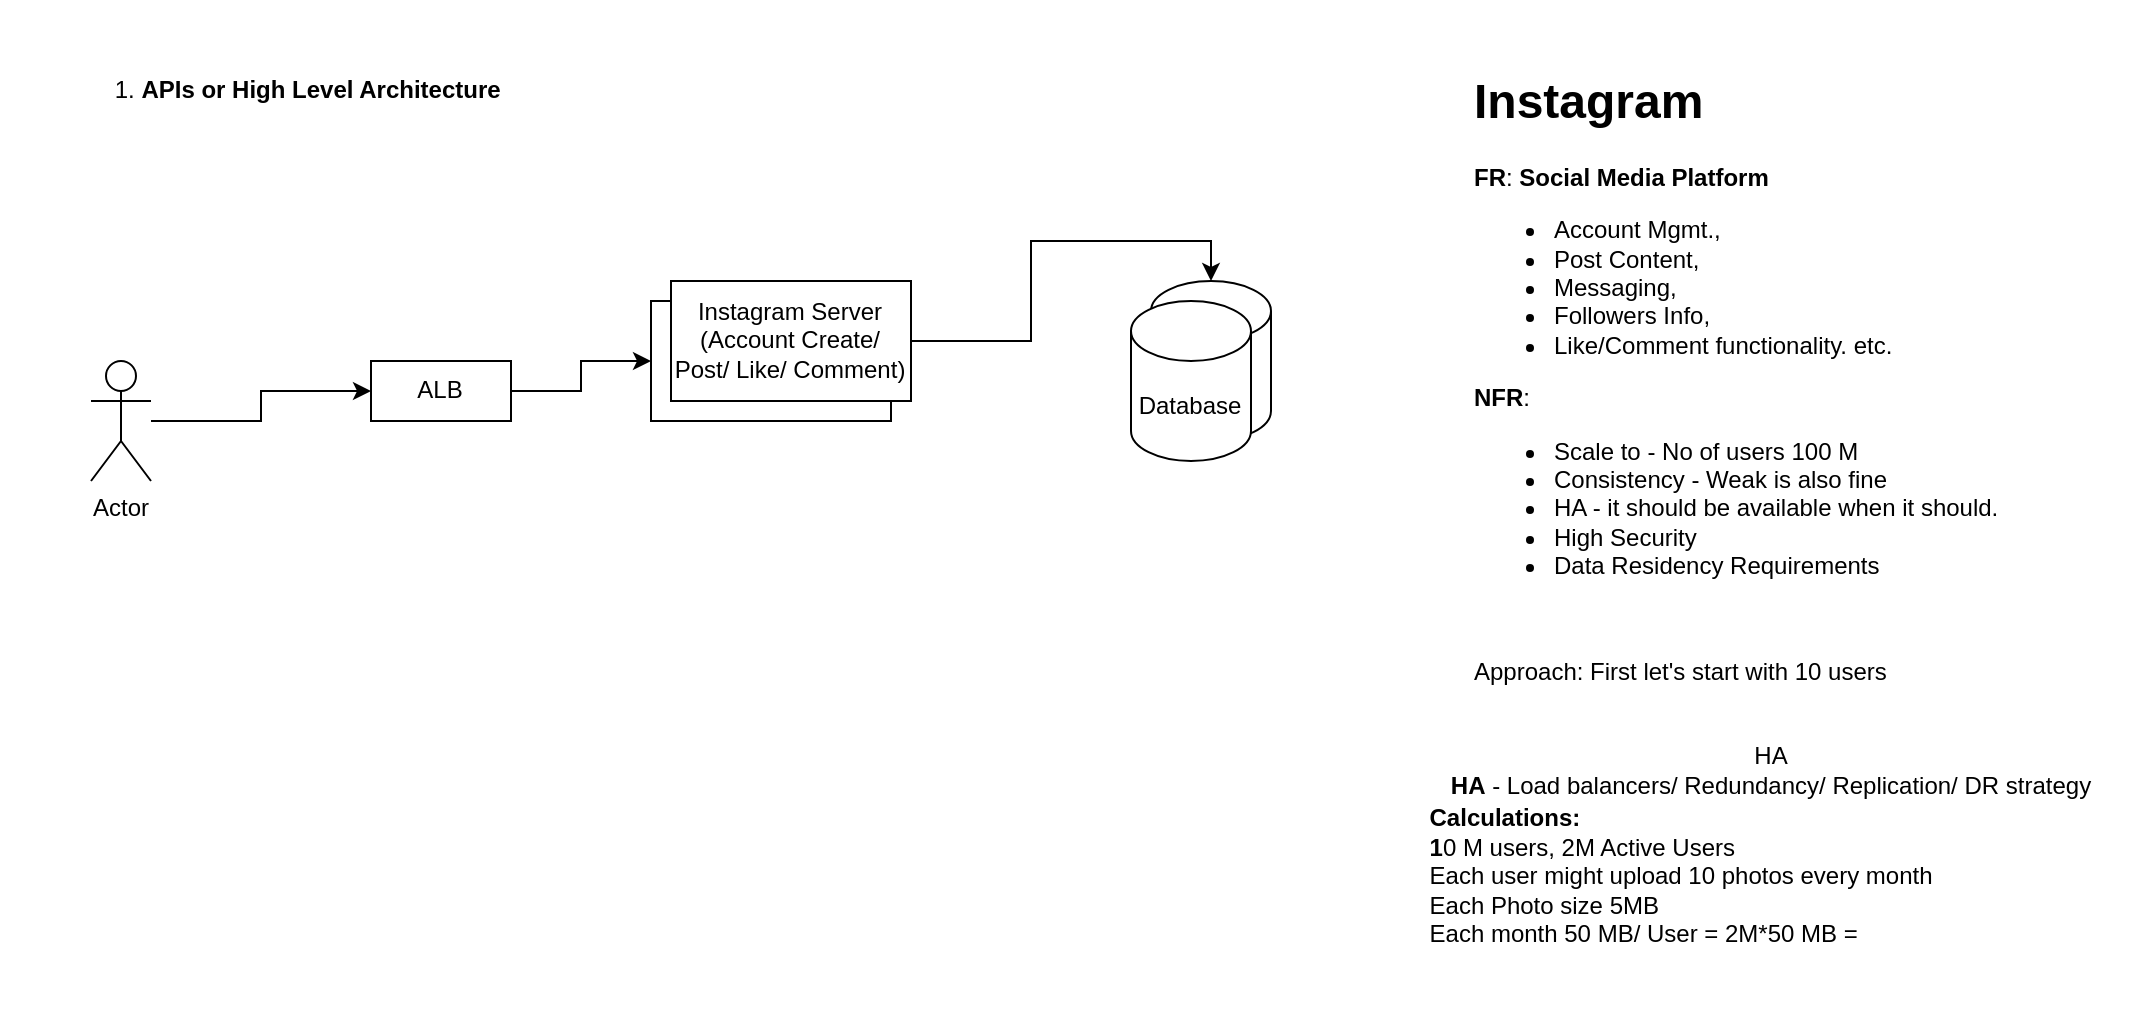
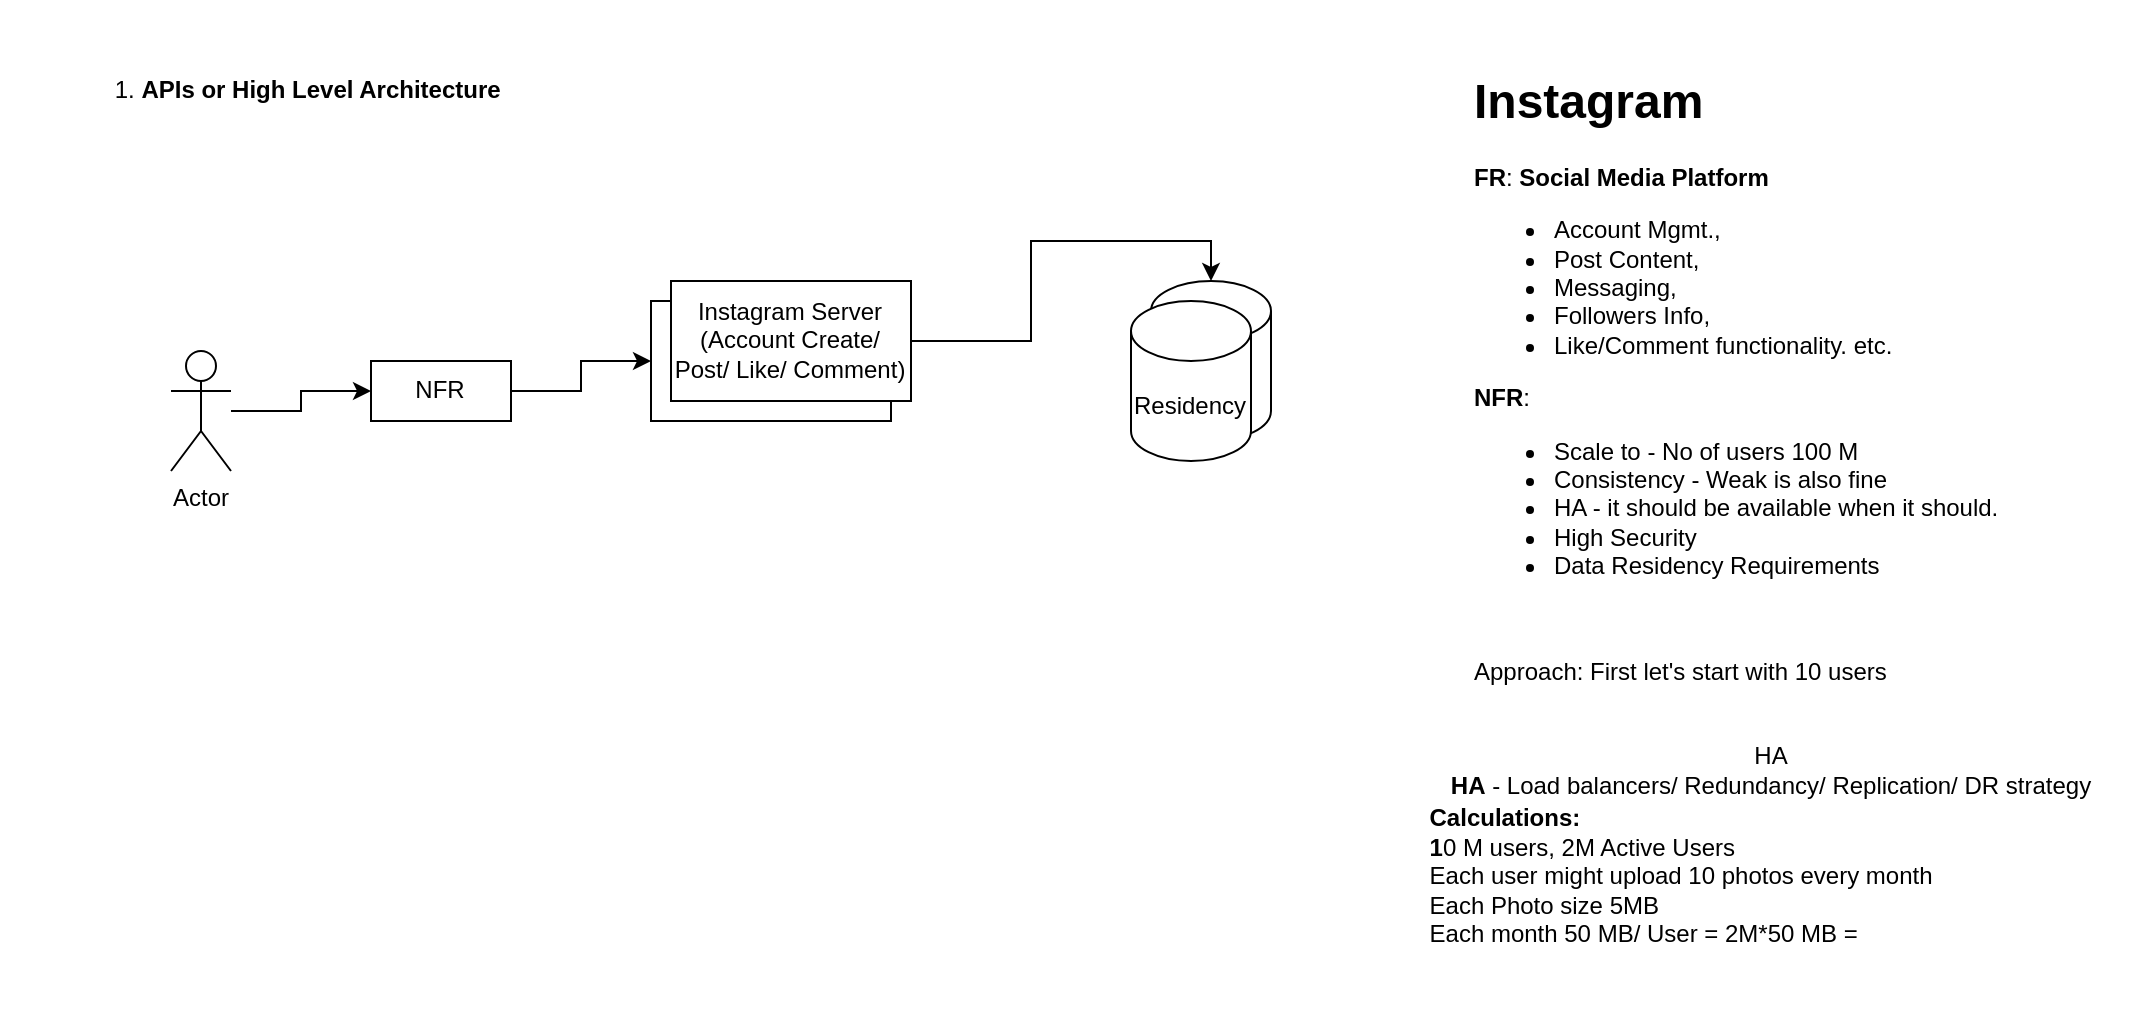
node "ALB": label "ALB" -> "NFR"
node "Database": label "Database" -> "Residency"
node "Actor": moved (121, 421) -> (201, 411)
